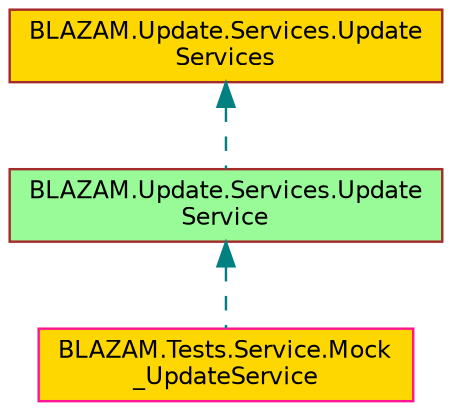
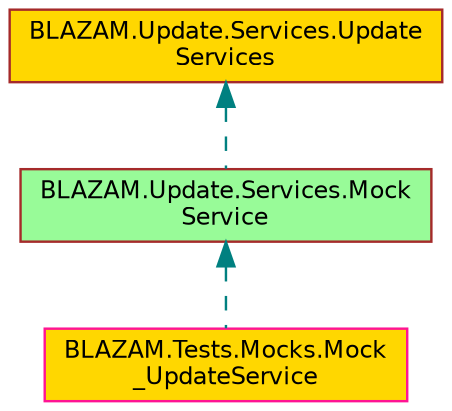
node "BLAZAM.Update.Services.Update Service": label "BLAZAM.Update.Services.Update Service" -> "BLAZAM.Update.Services.Mock Service"
node "BLAZAM.Tests.Service.Mock _UpdateService": label "BLAZAM.Tests.Service.Mock _UpdateService" -> "BLAZAM.Tests.Mocks.Mock _UpdateService"
